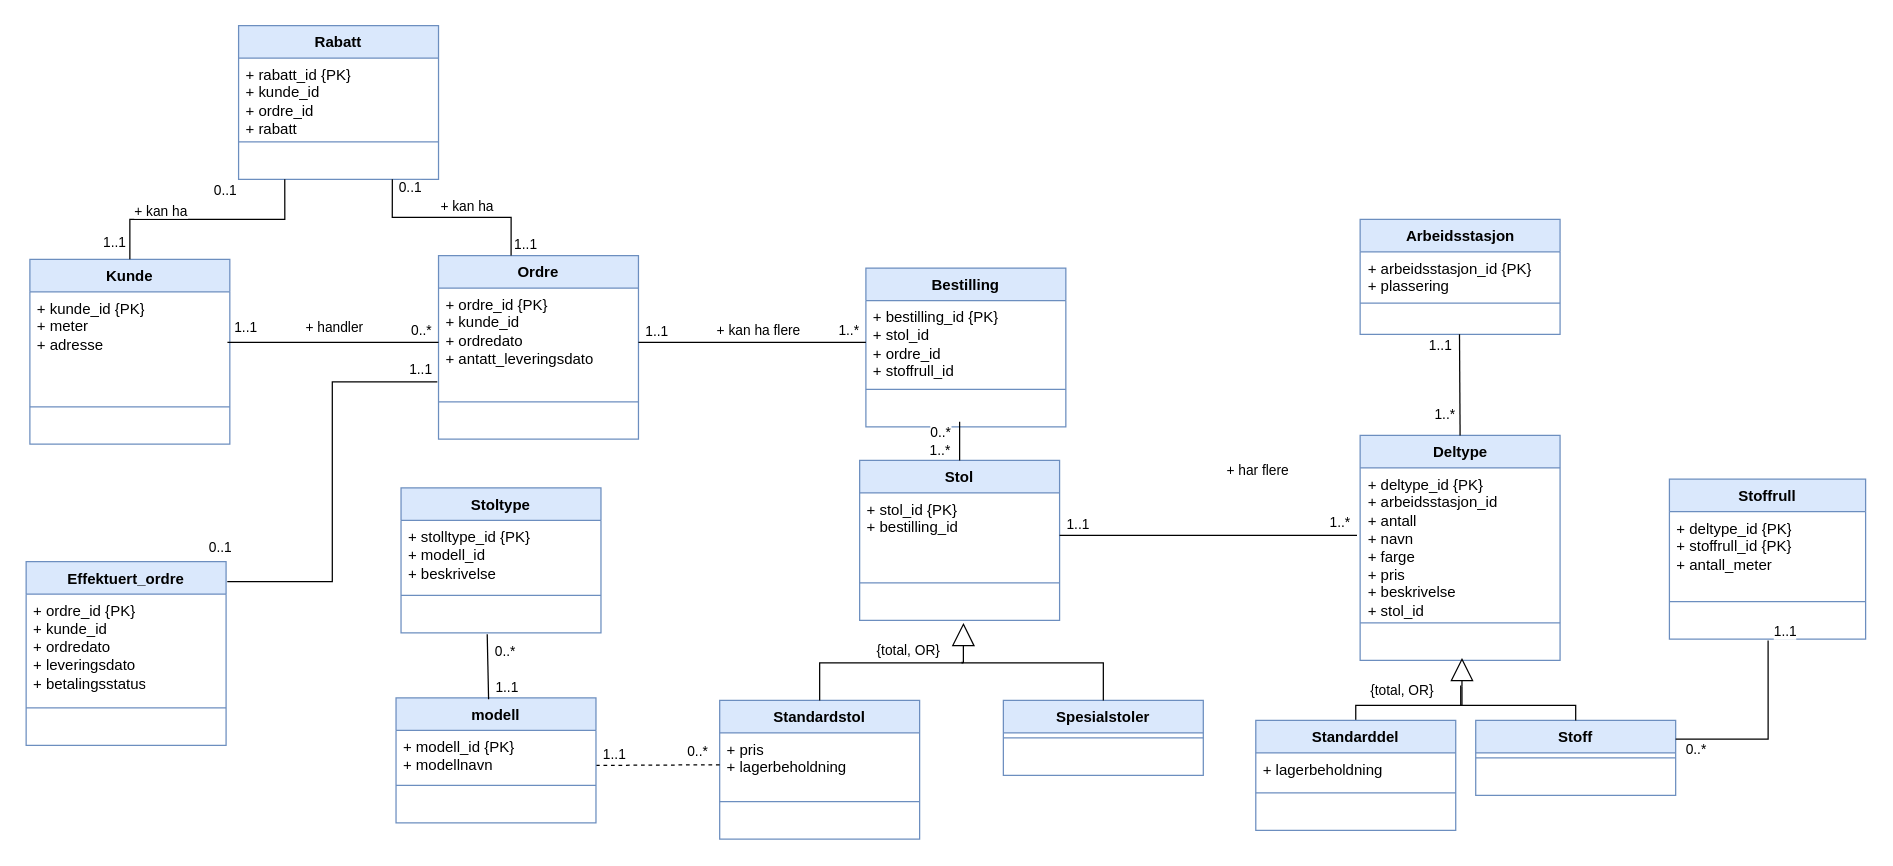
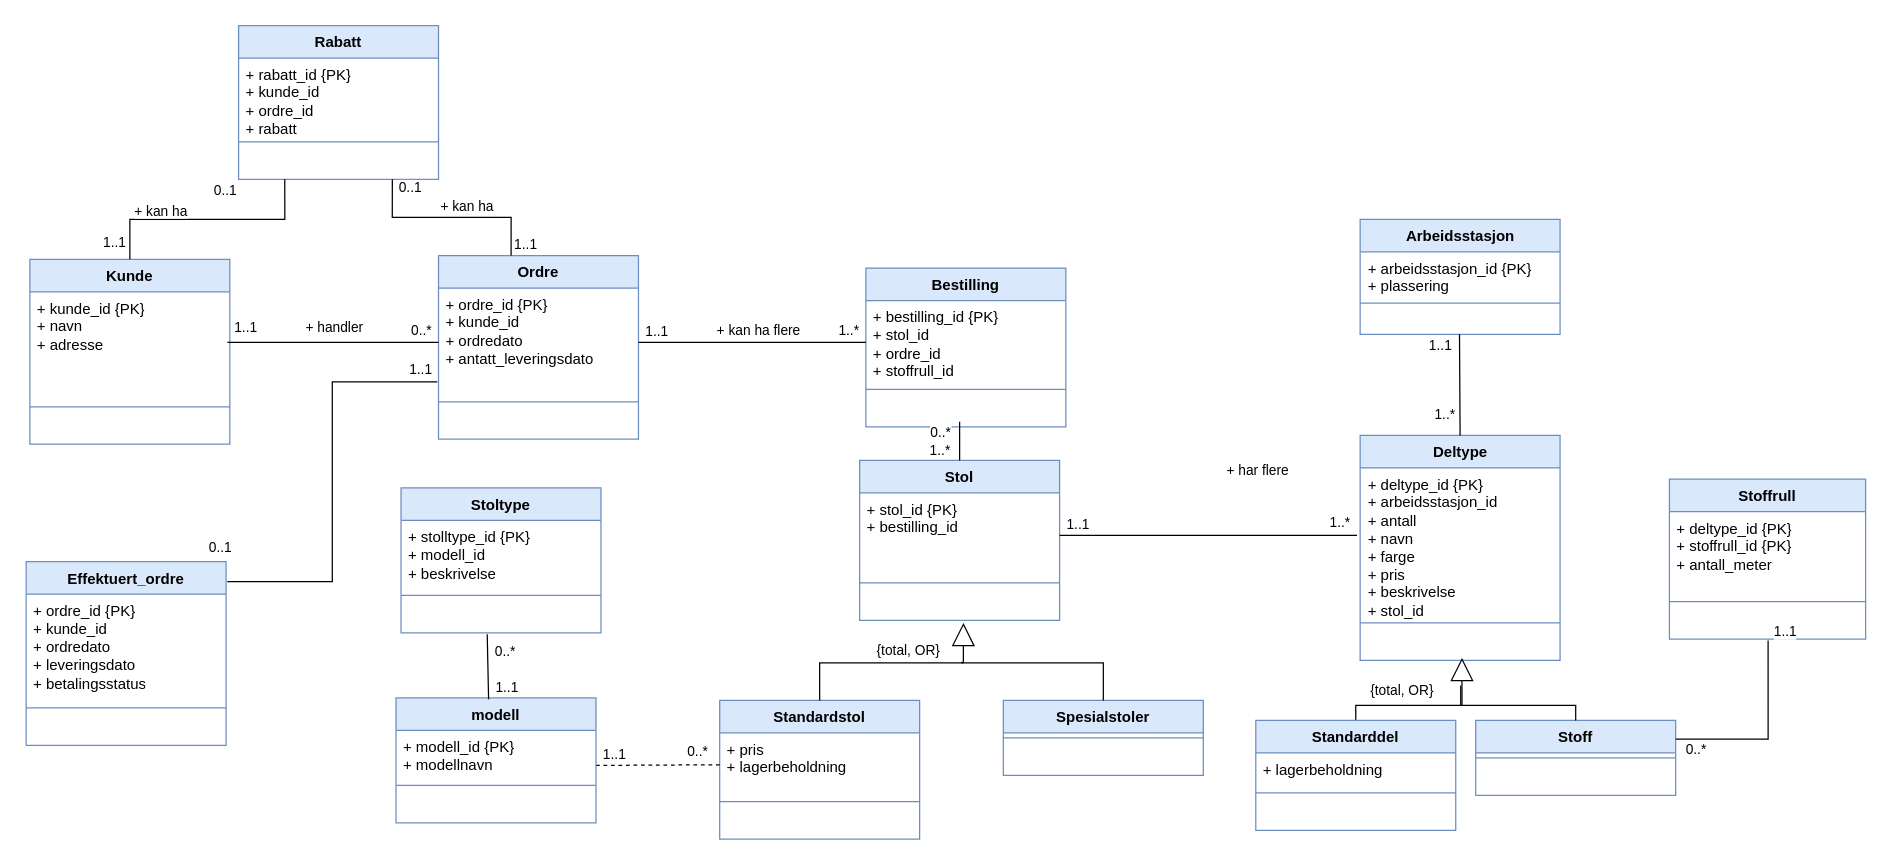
node "+ kunde_id {PK} + meter + adresse": label "+ kunde_id {PK} + meter + adresse" -> "+ kunde_id {PK} + navn + adresse"
